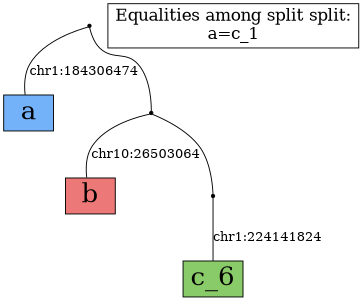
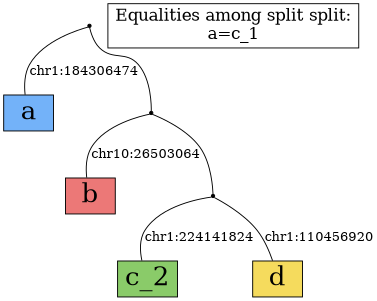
node "c_6": label "c_6" -> "c_2"
node "d": added
